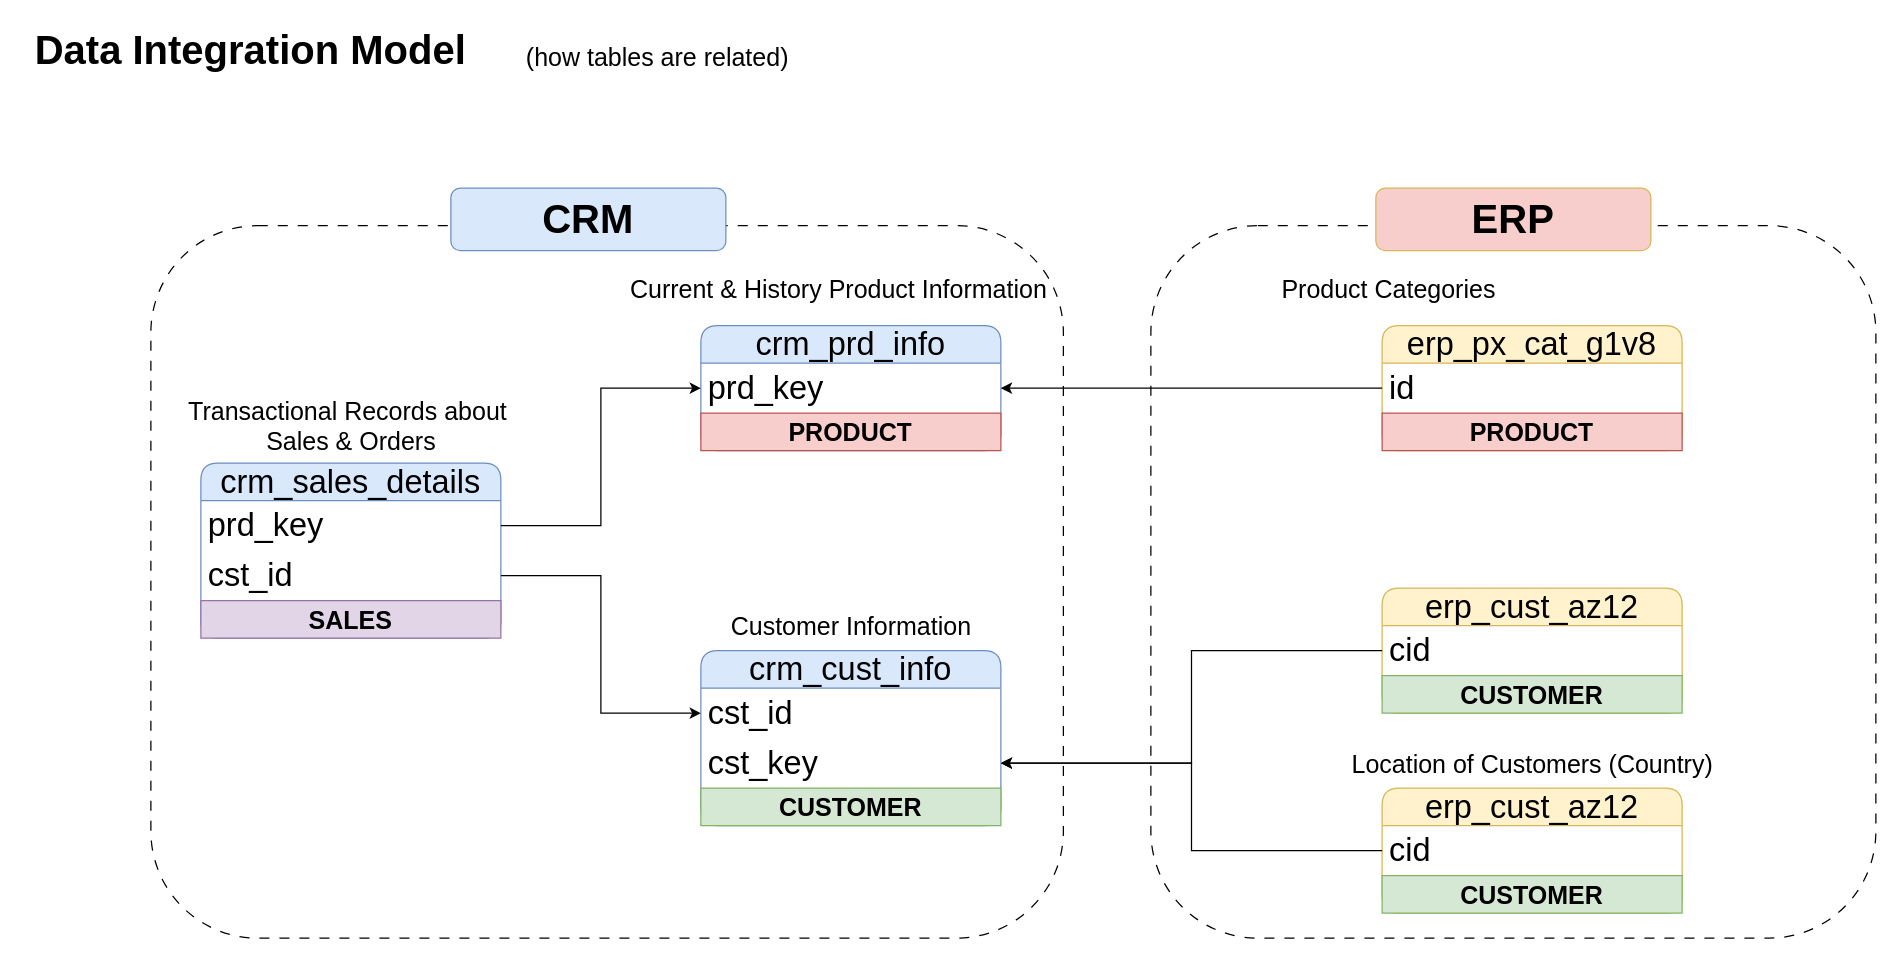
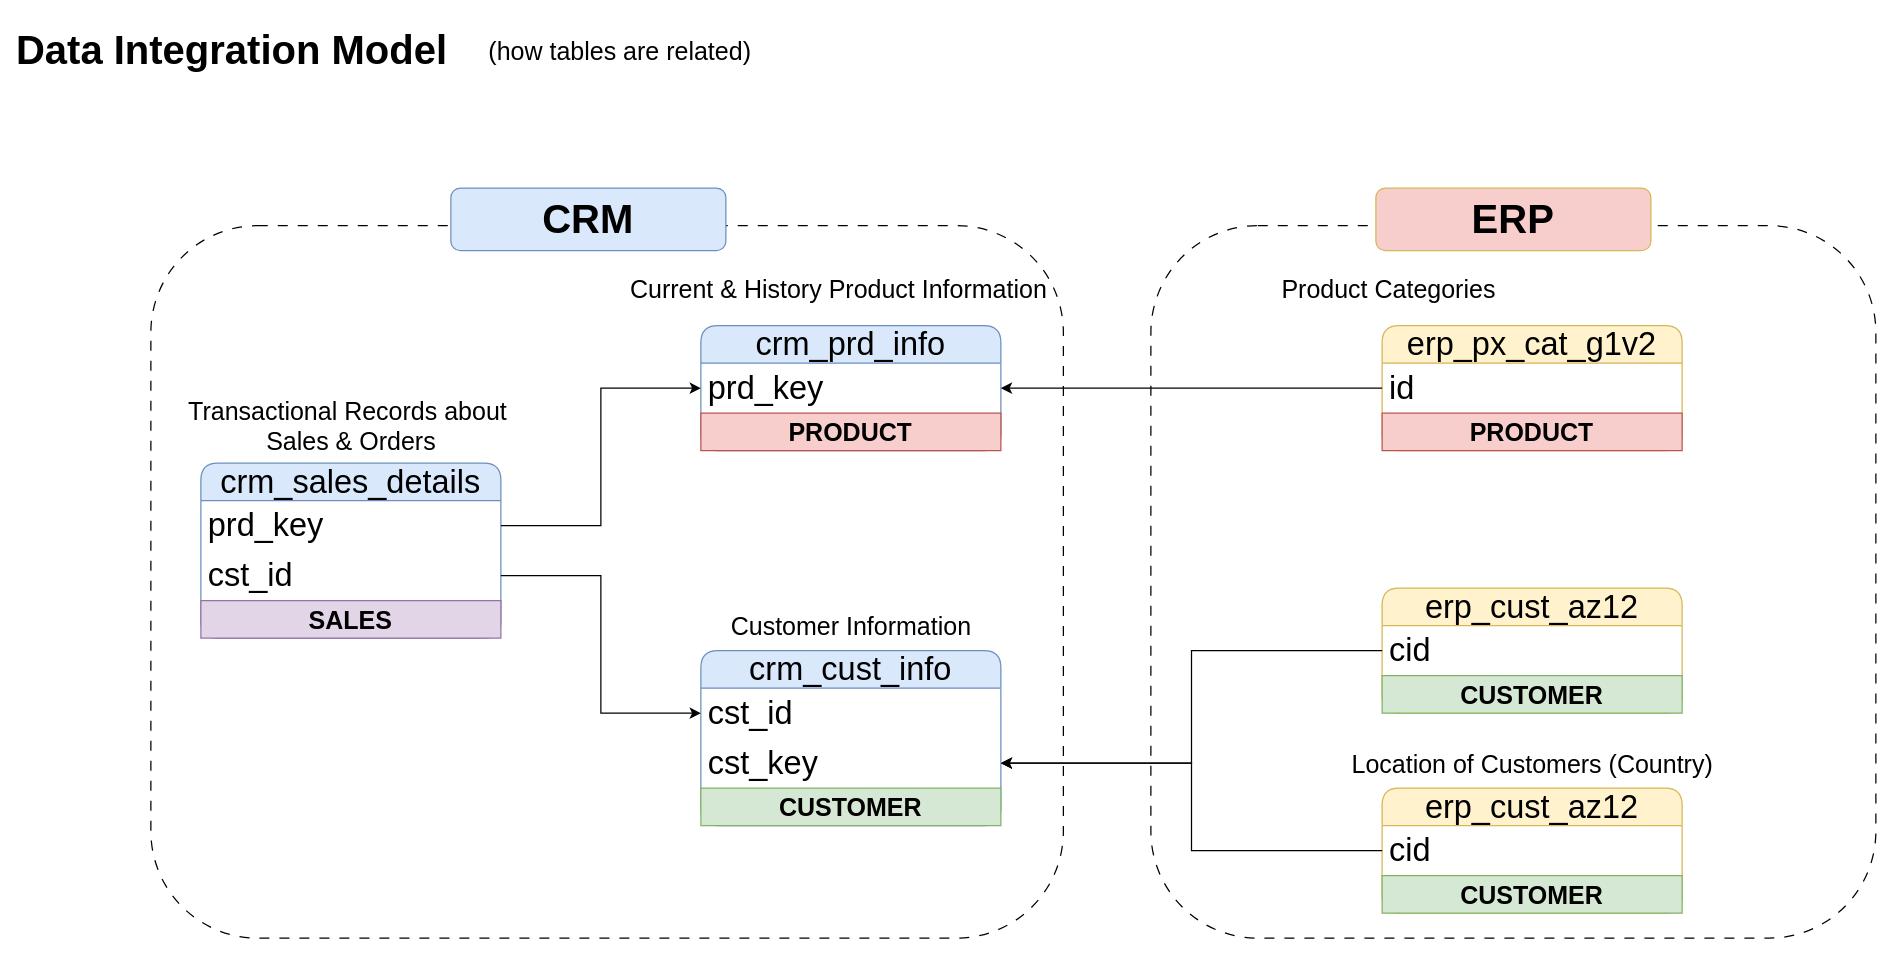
node "Data Integration Model": moved (251, 51) -> (232, 51)
node "(how tables are related)": moved (657, 57) -> (619, 51)
node "erp_px_cat_g1v8": label "erp_px_cat_g1v8" -> "erp_px_cat_g1v2"
